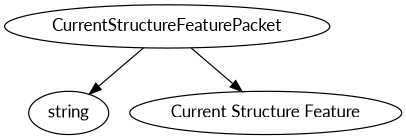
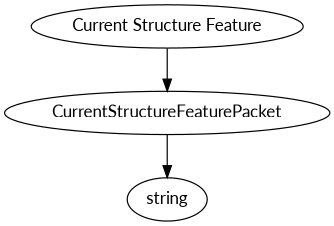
edge "CurrentStructureFeaturePacket" -> "Current Structure Feature": reversed
